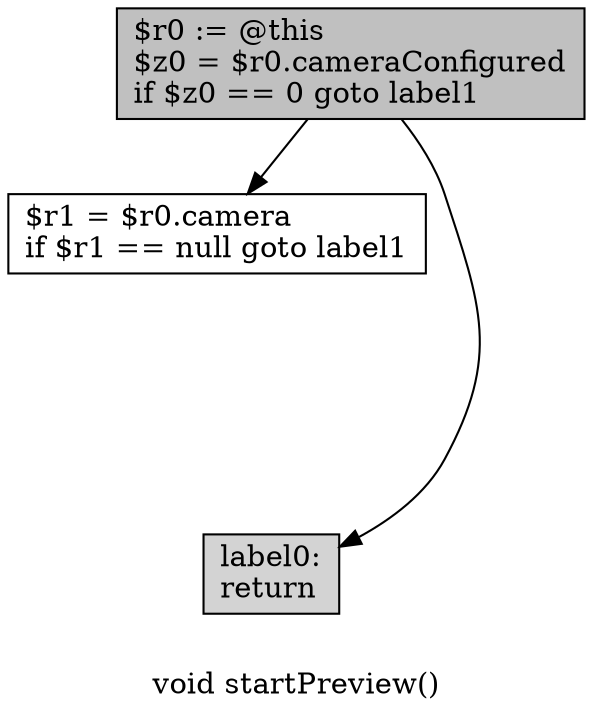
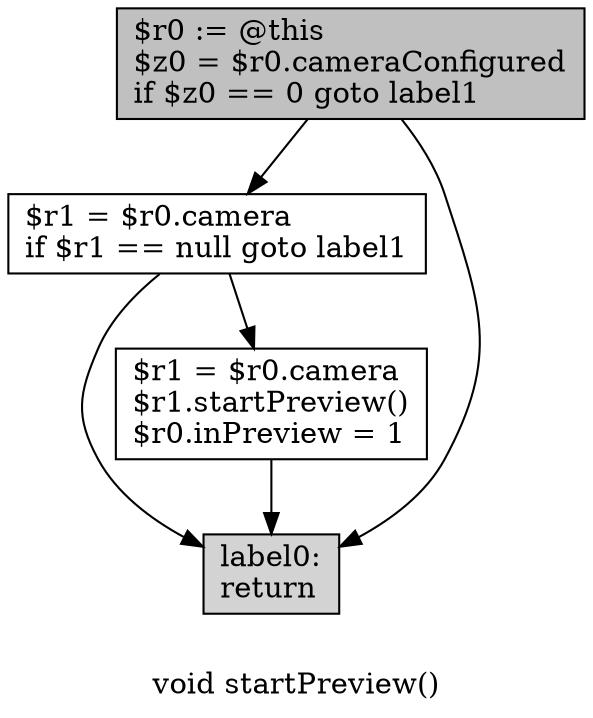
node "$r1 = $r0.camera $r1.startPreview() $r0.inPreview = 1": added
edge "$r1 = $r0.camera if $r1 == null goto label1" -> "label0: return": added
